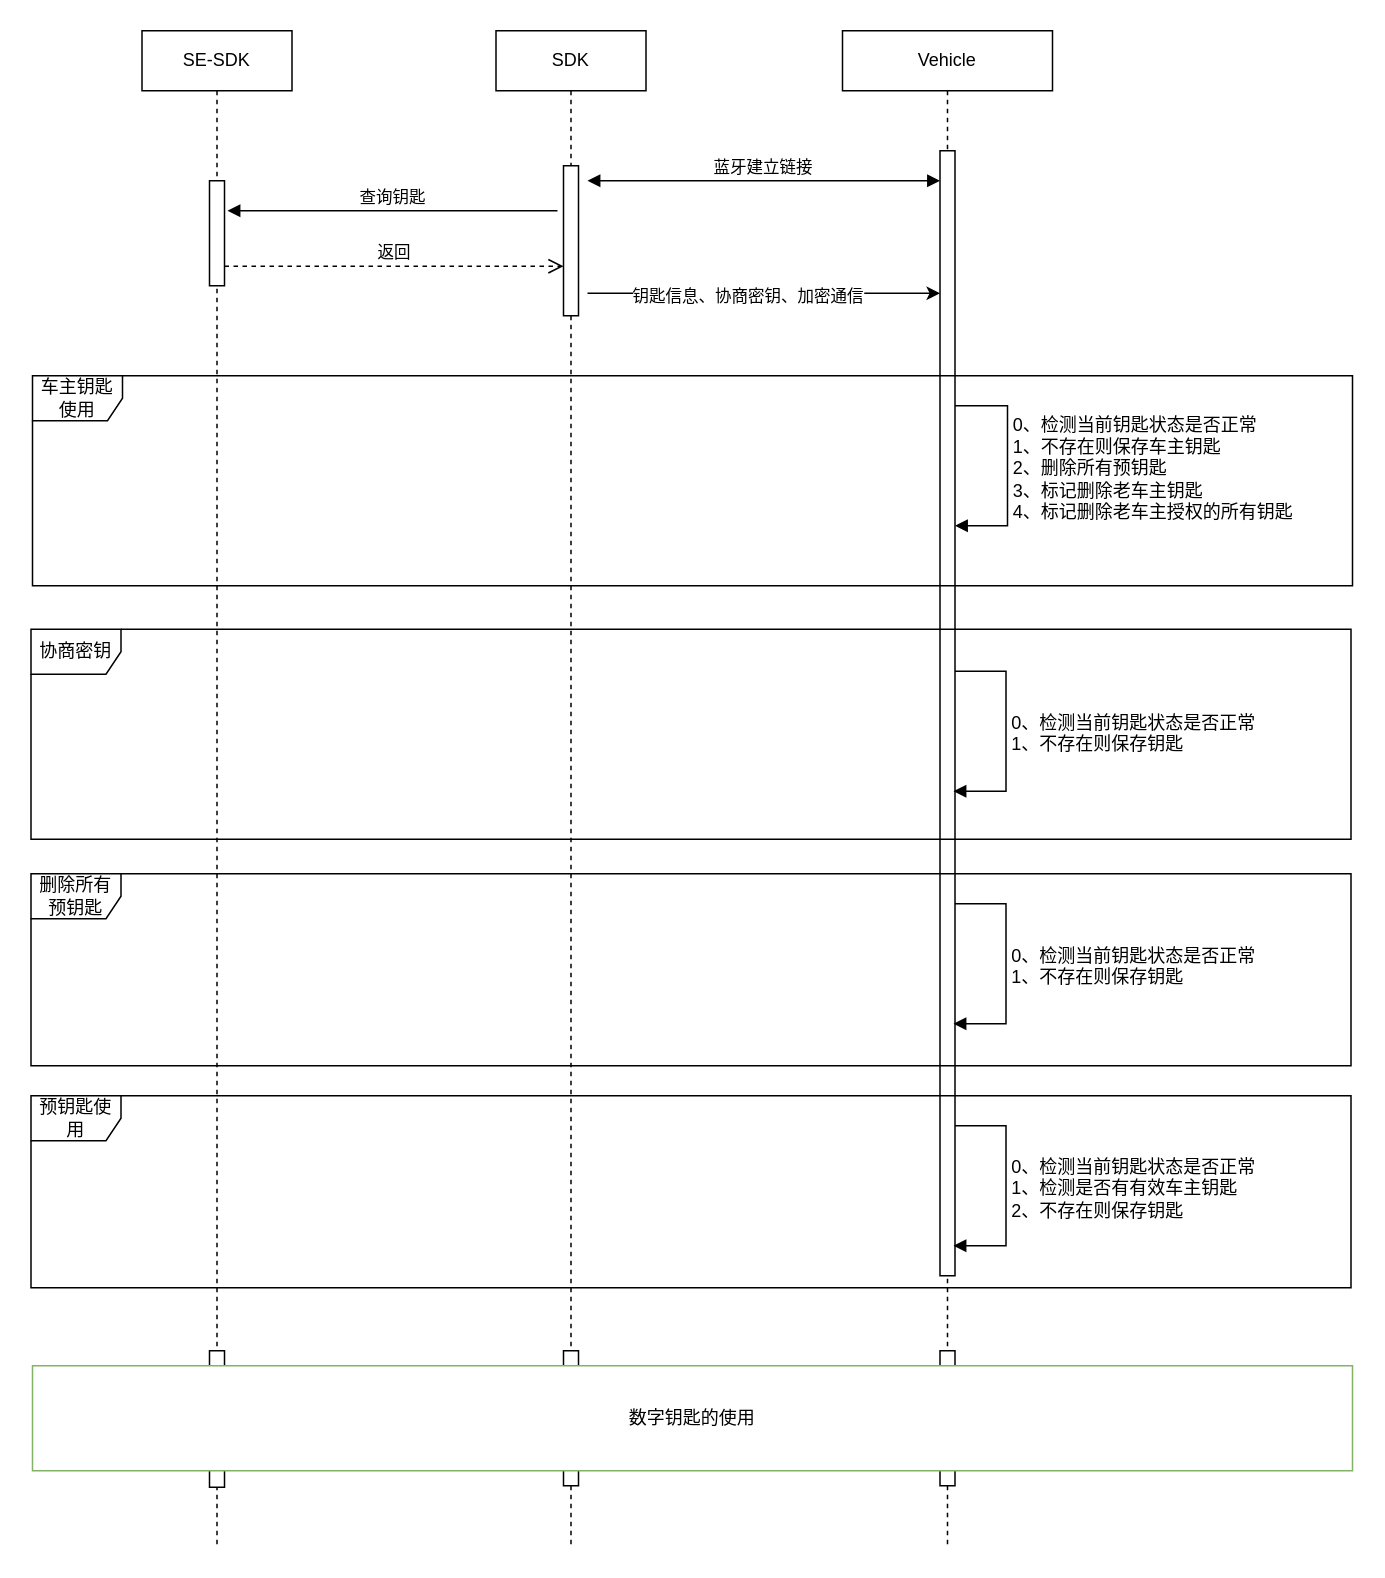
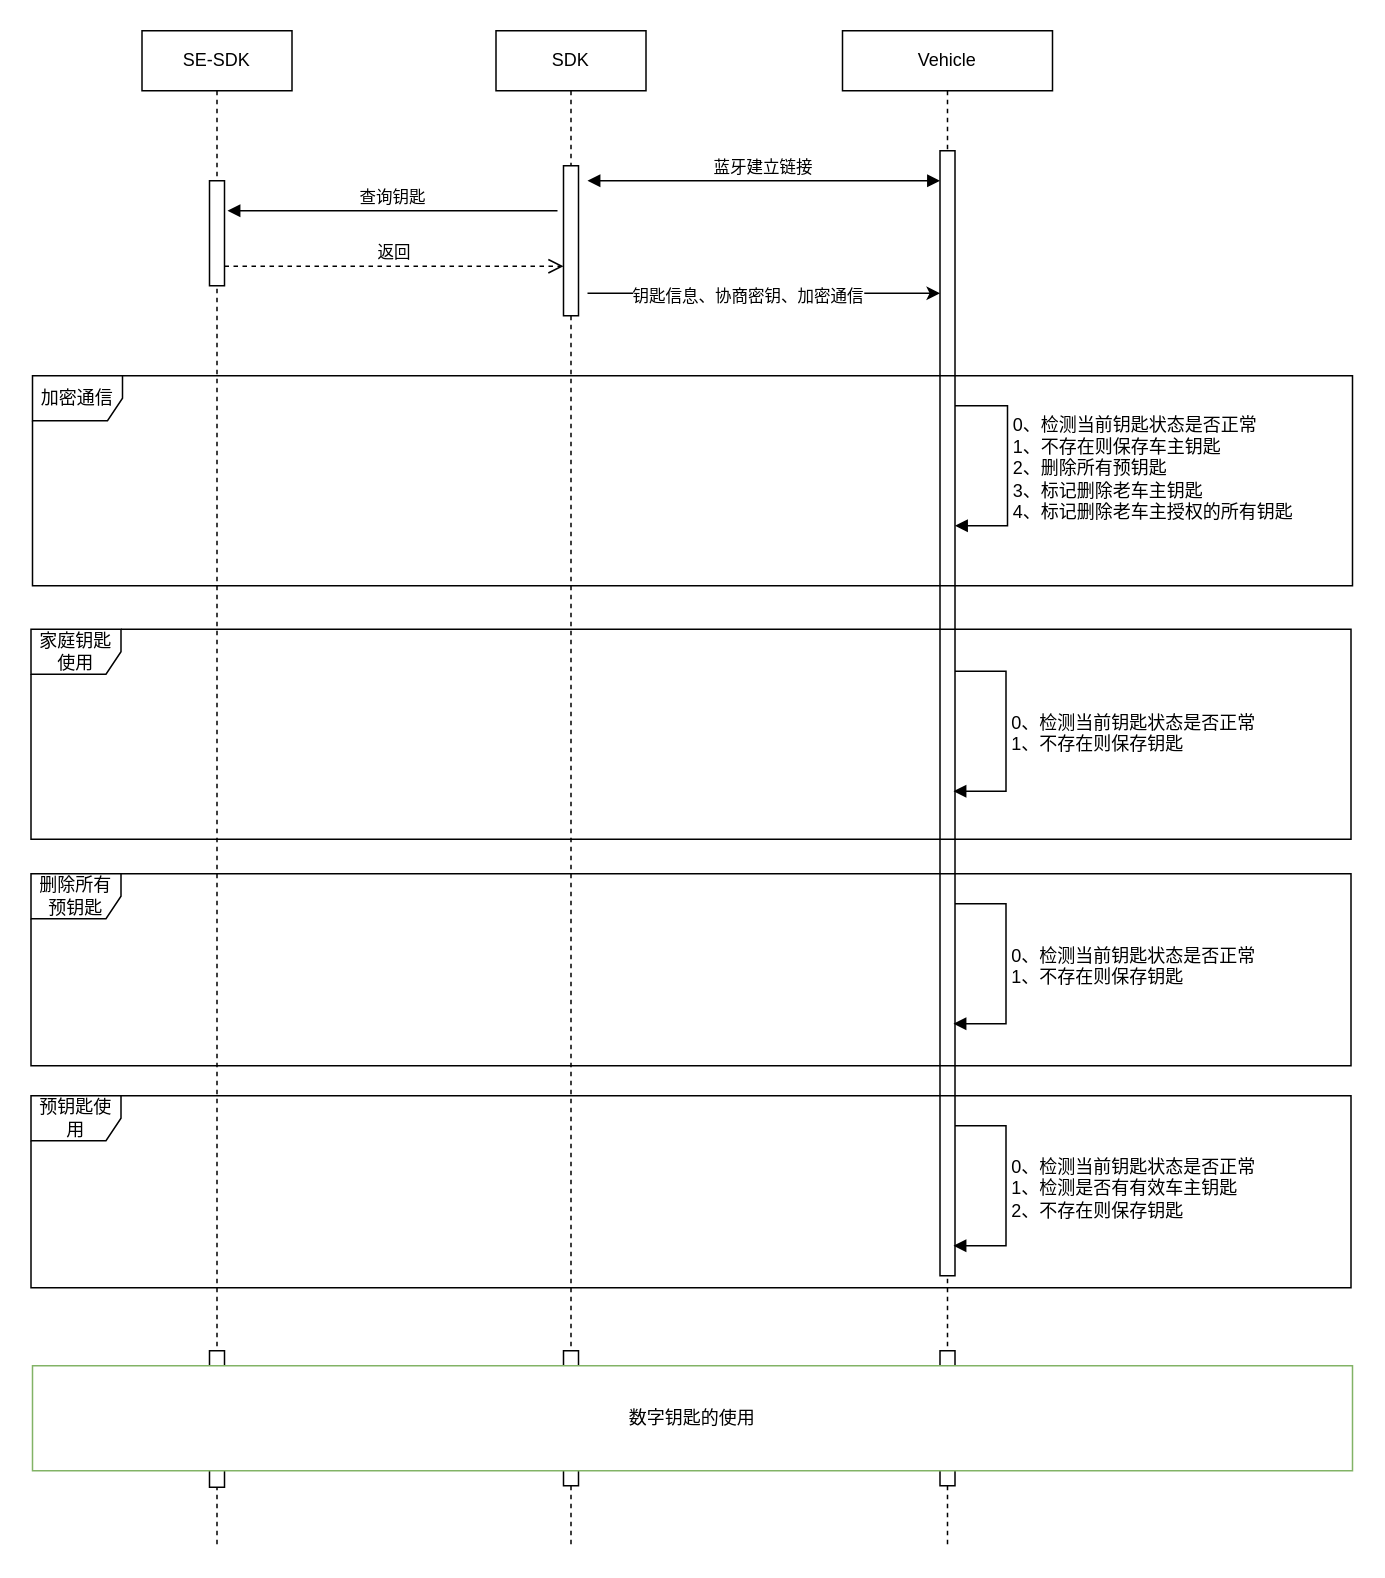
node "车主钥匙使用": label "车主钥匙使用" -> "加密通信"
node "协商密钥": label "协商密钥" -> "家庭钥匙使用"
